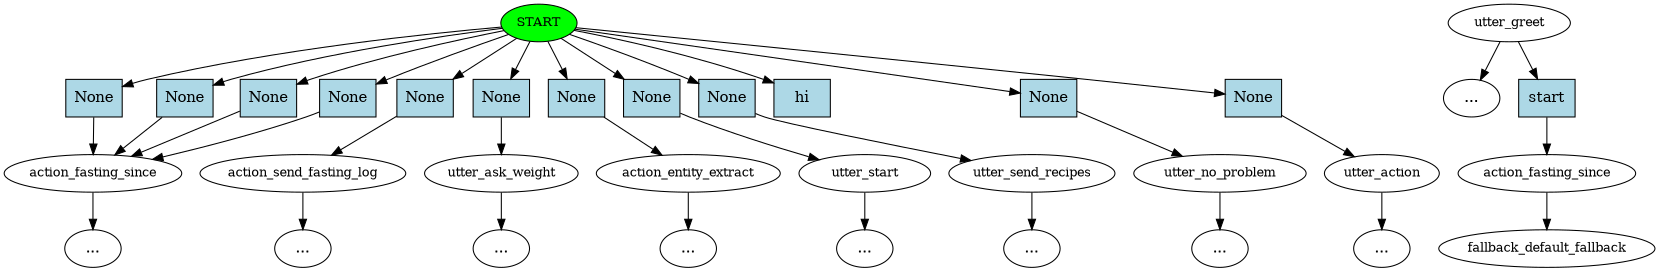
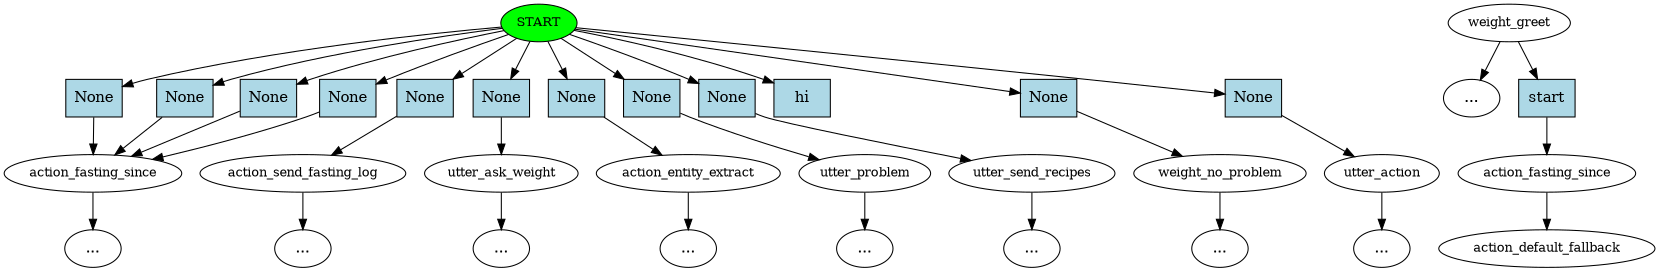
node "utter_greet": label "utter_greet" -> "weight_greet"
node "utter_start": label "utter_start" -> "utter_problem"
node "utter_no_problem": label "utter_no_problem" -> "weight_no_problem"
node "fallback_default_fallback": label "fallback_default_fallback" -> "action_default_fallback"
